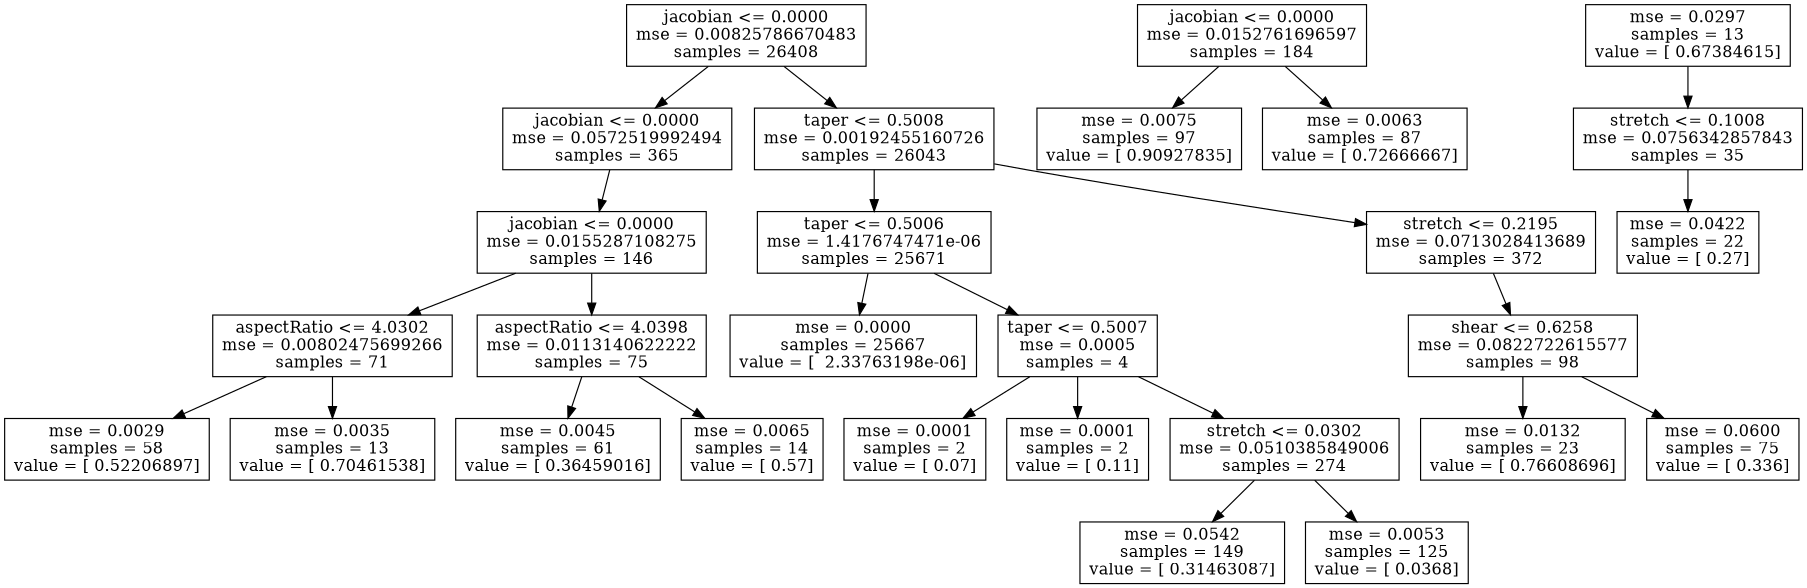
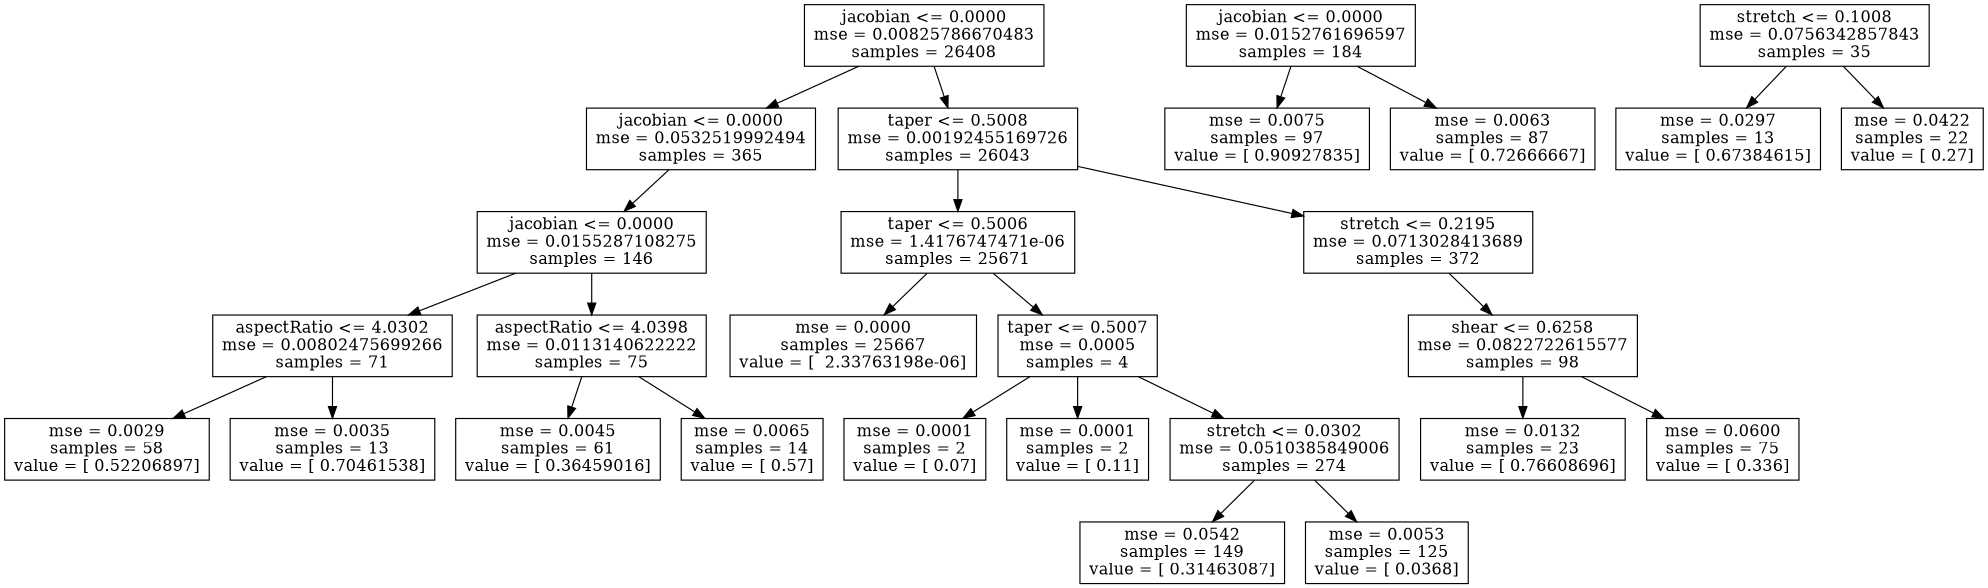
edge "mse = 0.0297 samples = 13 value = [ 0.67384615]" -> "stretch <= 0.1008 mse = 0.0756342857843 samples = 35": reversed
node "jacobian <= 0.0000 mse = 0.0572519992494 samples = 365": label "jacobian <= 0.0000 mse = 0.0572519992494 samples = 365" -> "jacobian <= 0.0000 mse = 0.0532519992494 samples = 365"
node "taper <= 0.5008 mse = 0.00192455160726 samples = 26043": label "taper <= 0.5008 mse = 0.00192455160726 samples = 26043" -> "taper <= 0.5008 mse = 0.00192455169726 samples = 26043"
